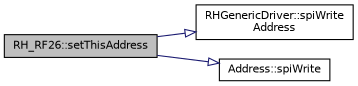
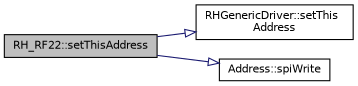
node "RHGenericDriver::spiWrite Address": label "RHGenericDriver::spiWrite Address" -> "RHGenericDriver::setThis Address"
node "RH_RF26::setThisAddress": label "RH_RF26::setThisAddress" -> "RH_RF22::setThisAddress"
